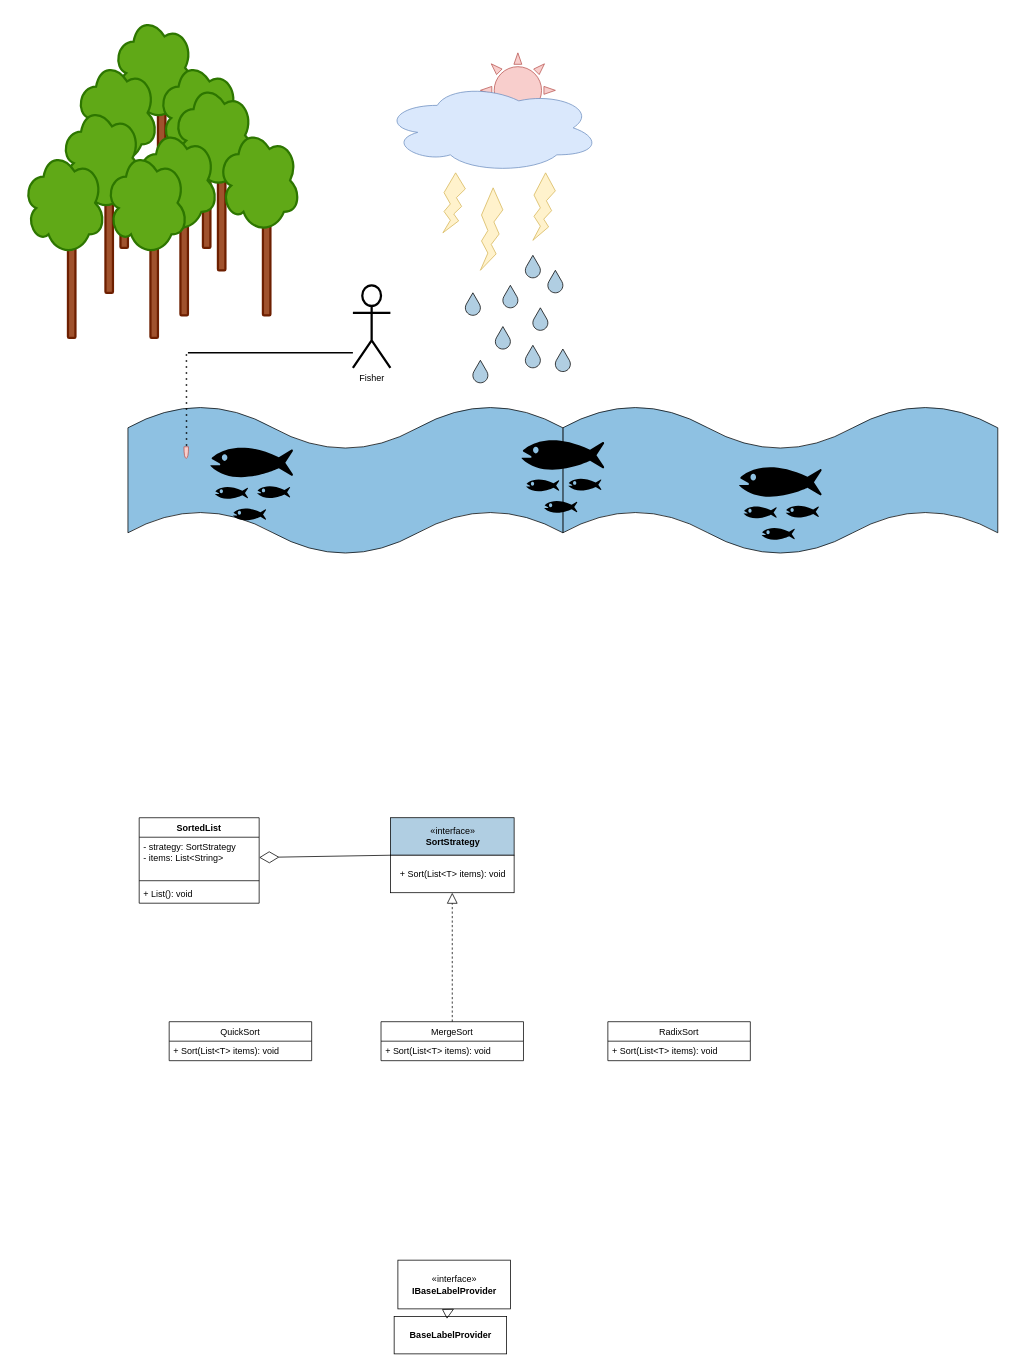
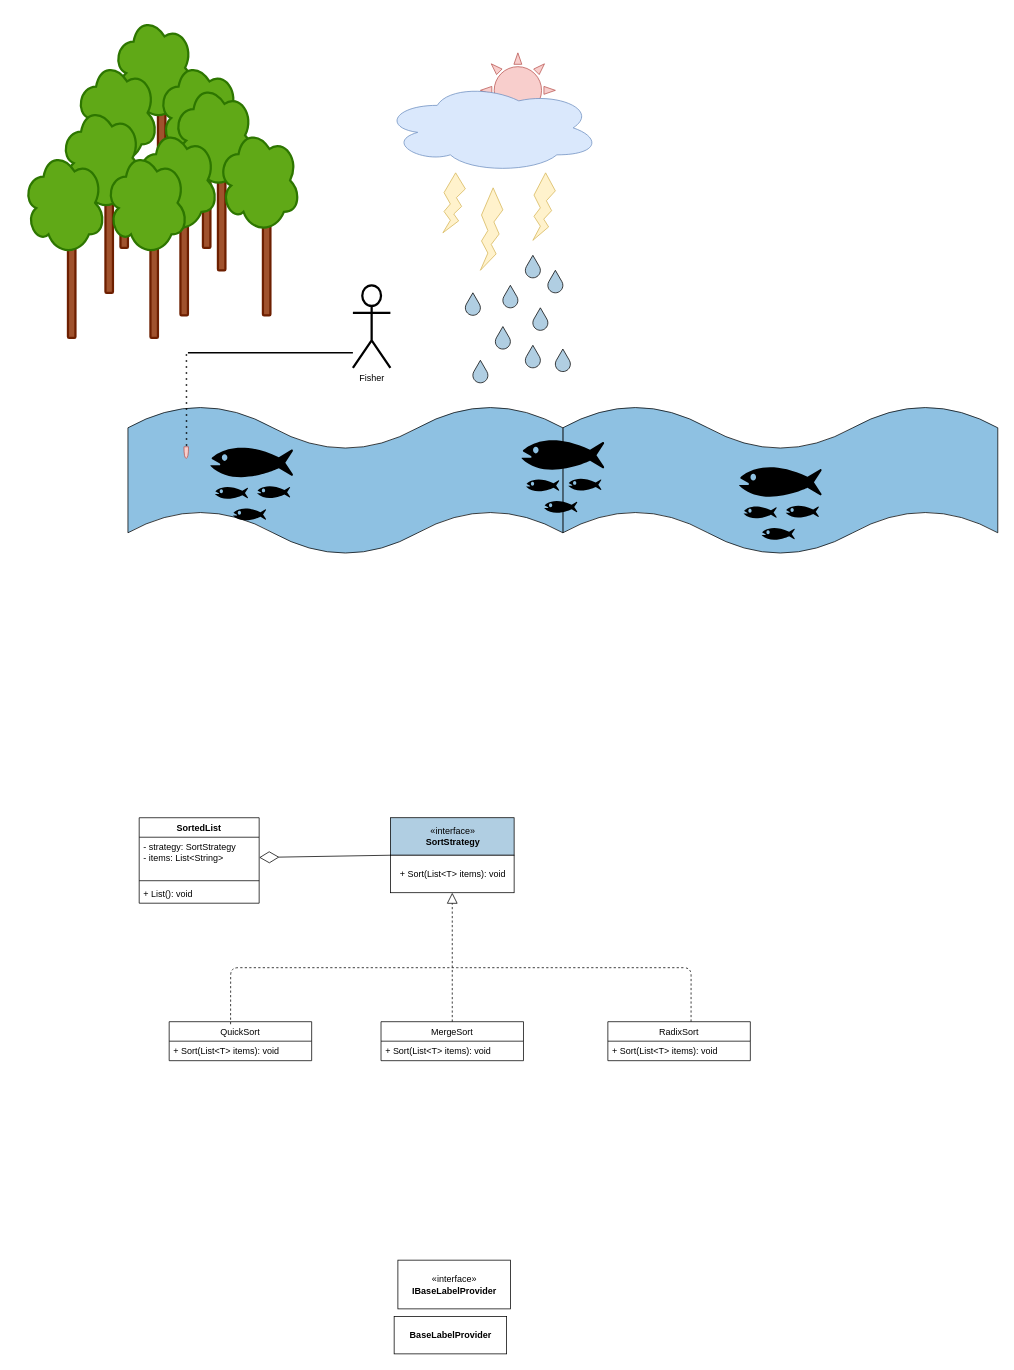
edge "QuickSort" -- "RadixSort": added
edge "BaseLabelProvider" -> "«interface» IBaseLabelProvider": removed
